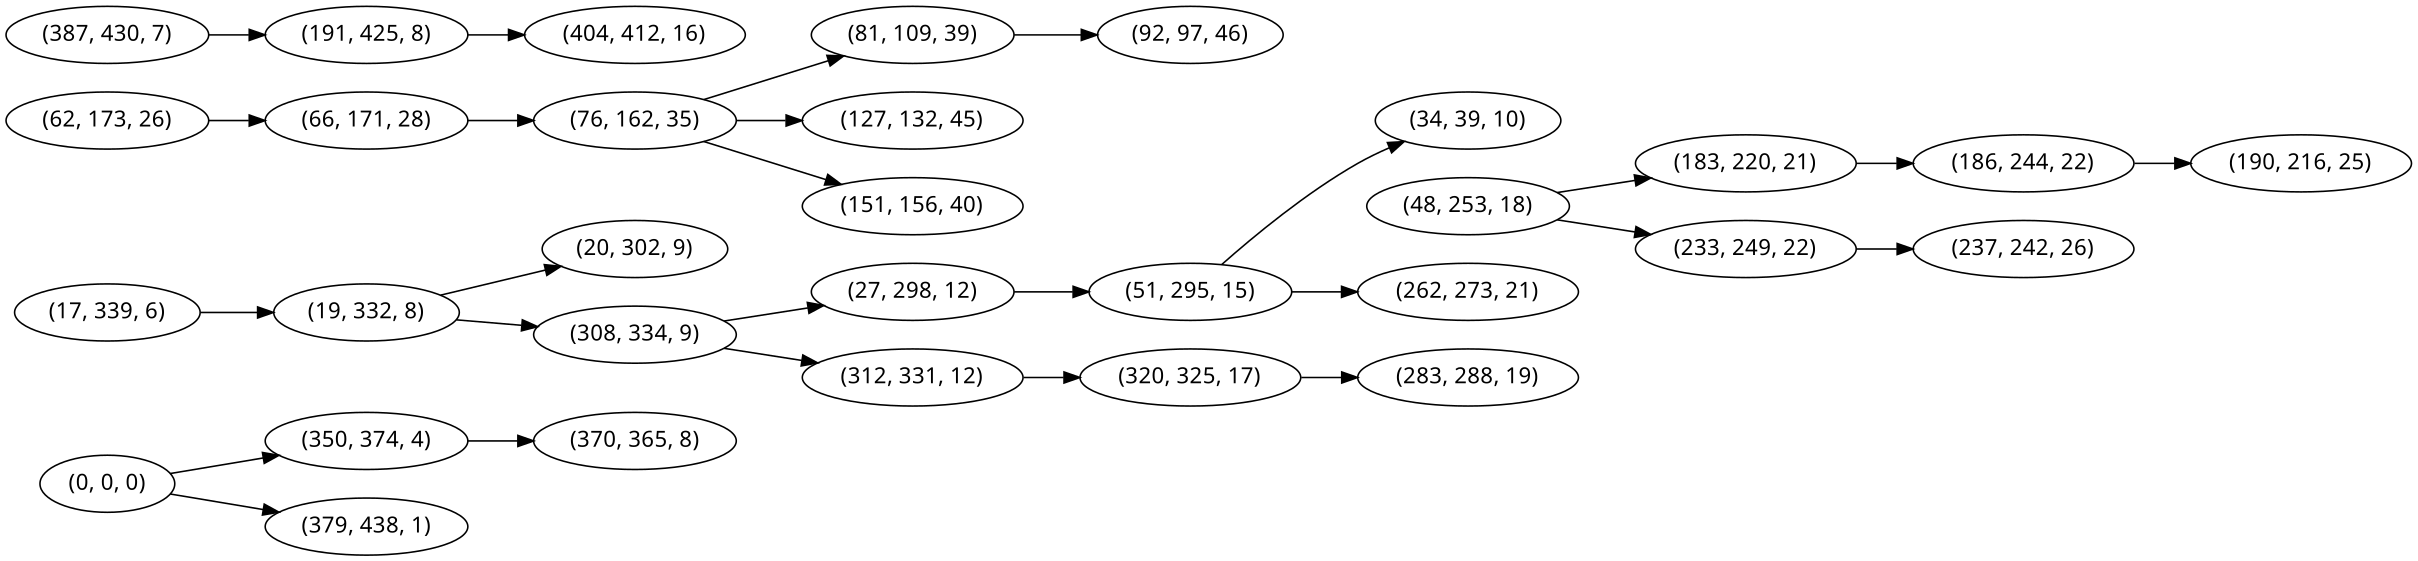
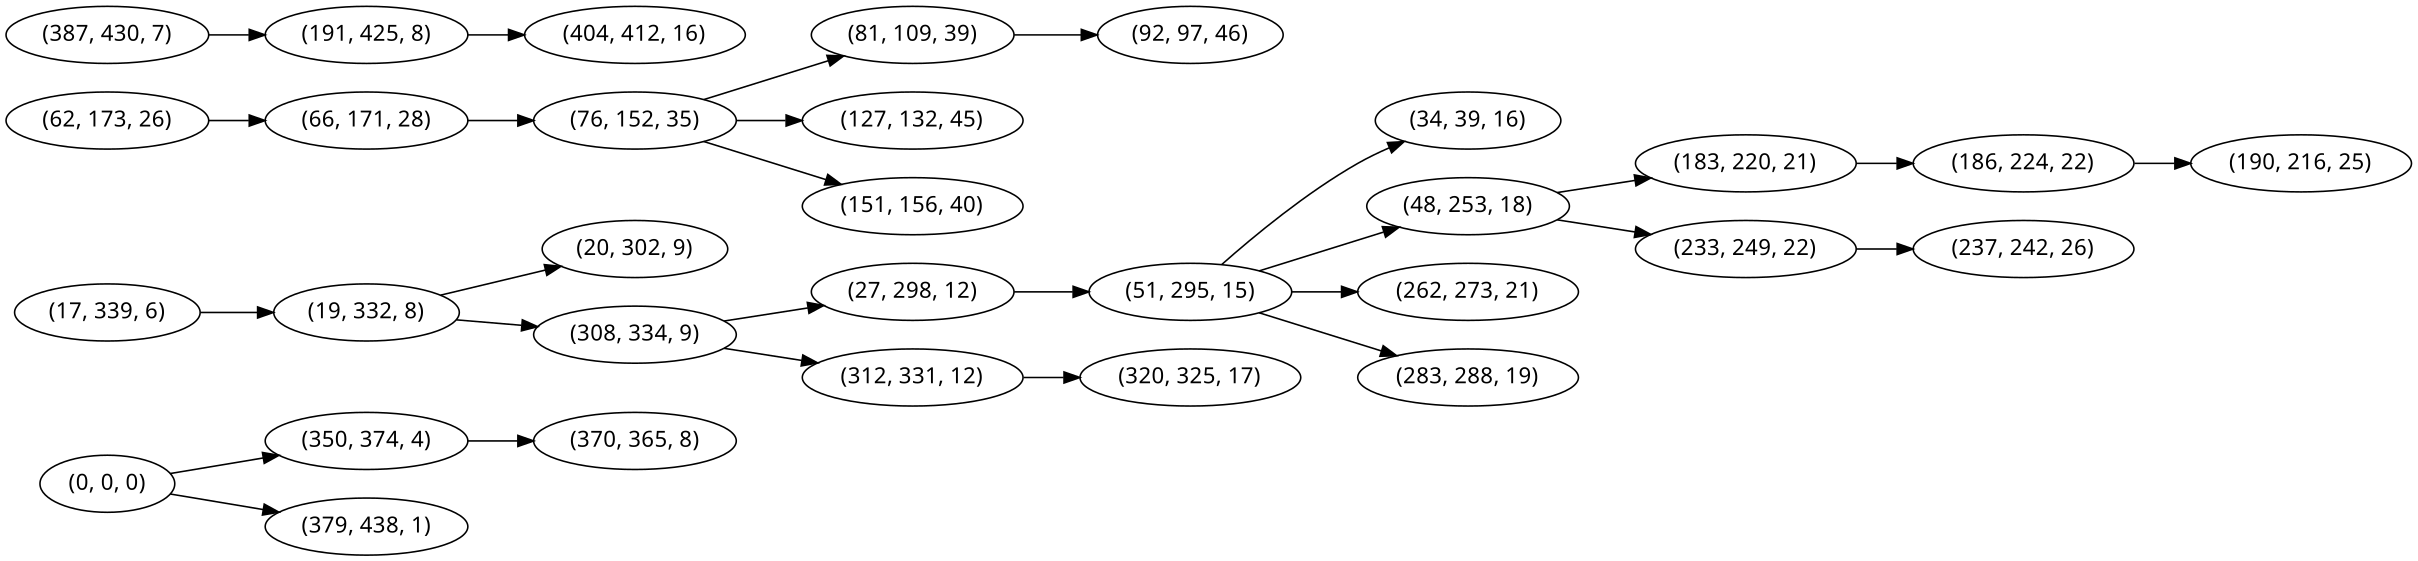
node "(76, 162, 35)": label "(76, 162, 35)" -> "(76, 152, 35)"
node "(34, 39, 10)": label "(34, 39, 10)" -> "(34, 39, 16)"
node "(186, 244, 22)": label "(186, 244, 22)" -> "(186, 224, 22)"
edge "(51, 295, 15)" -> "(48, 253, 18)": added
edge "(320, 325, 17)" -> "(283, 288, 19)": now "(51, 295, 15)" -> "(283, 288, 19)"
